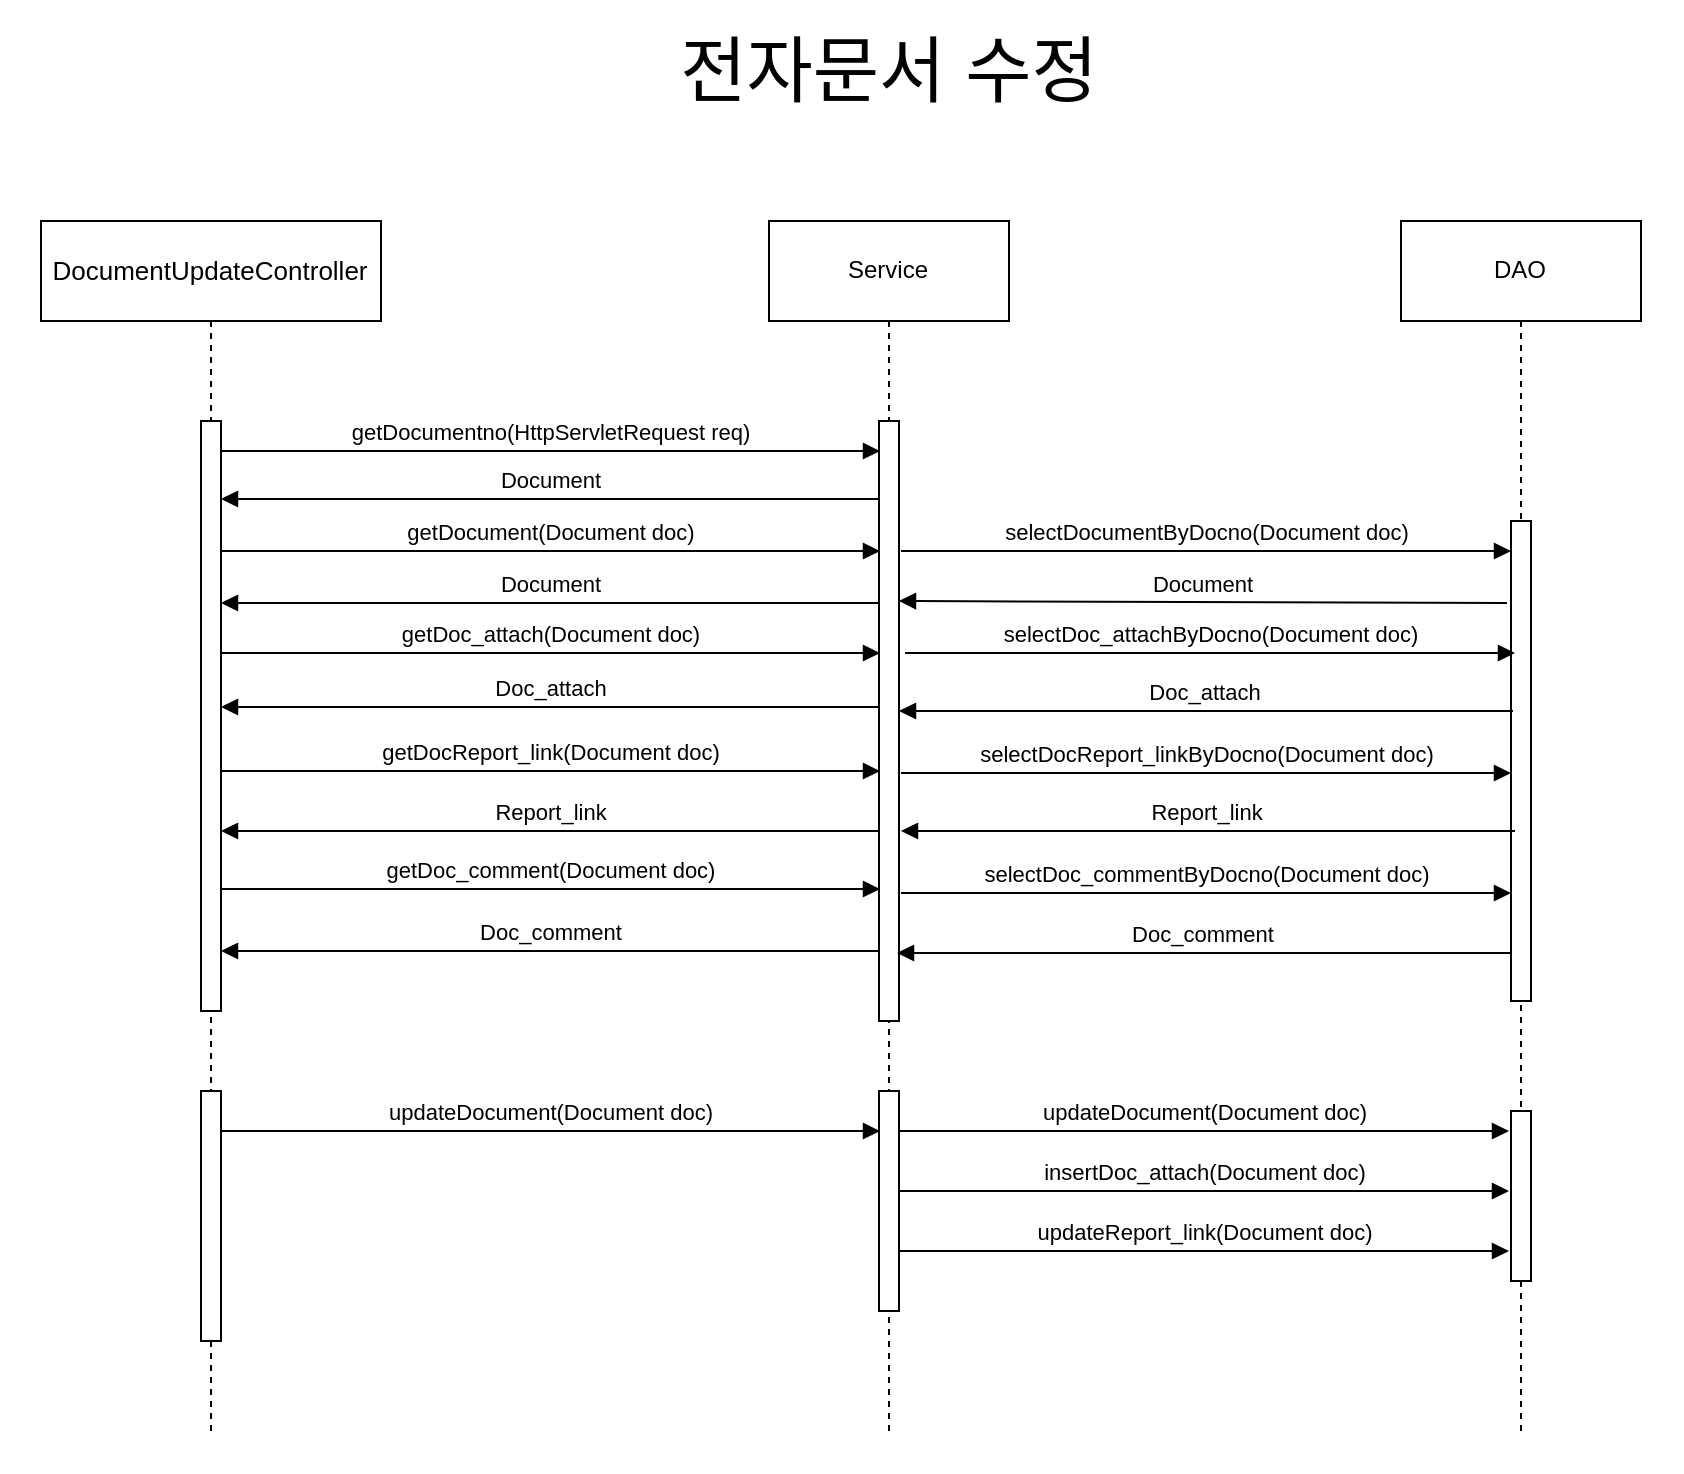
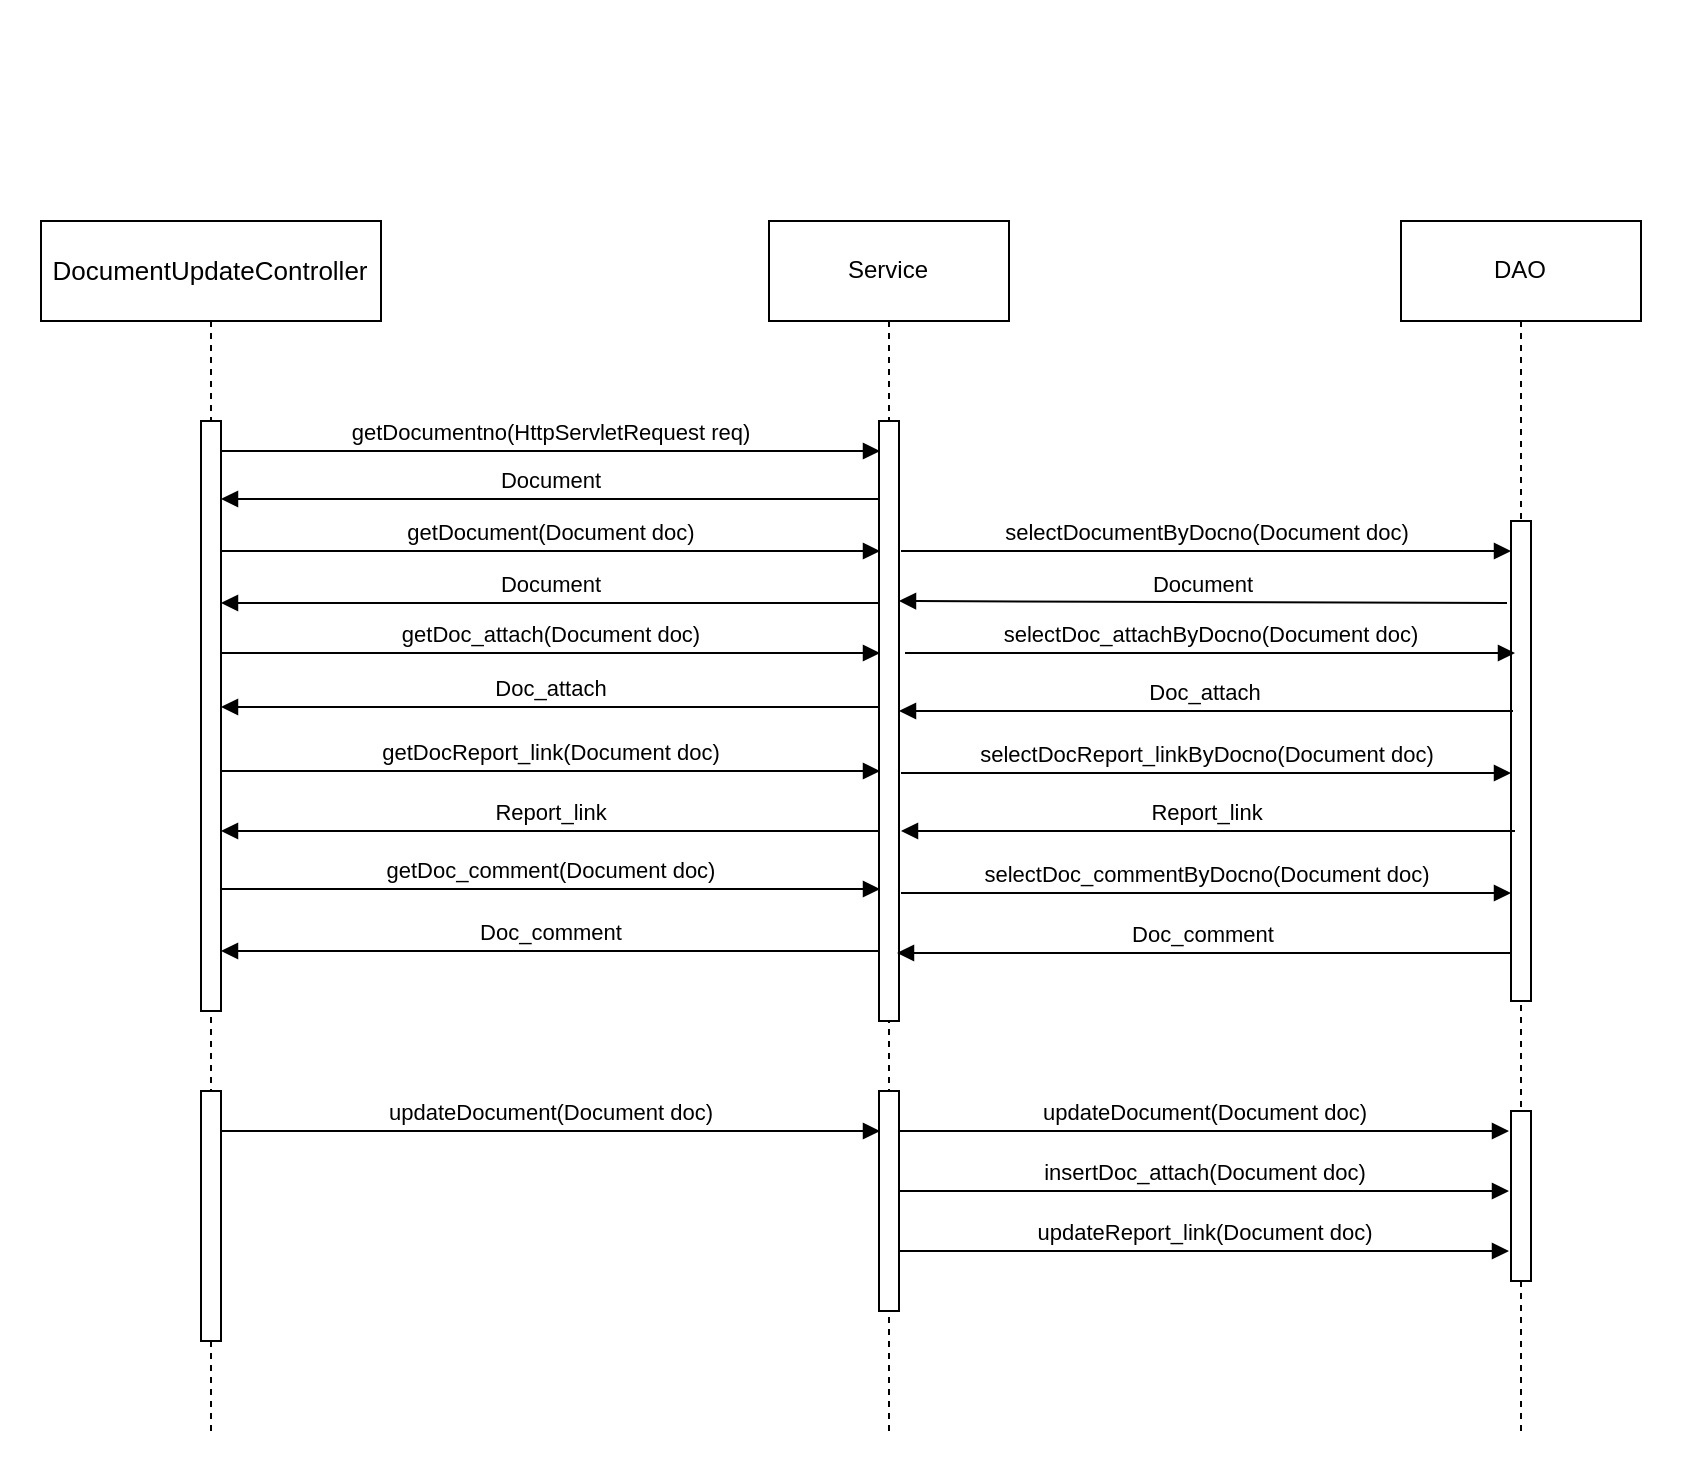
node "전자문서 수정": removed
